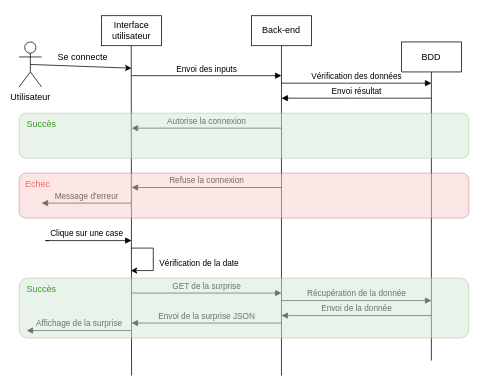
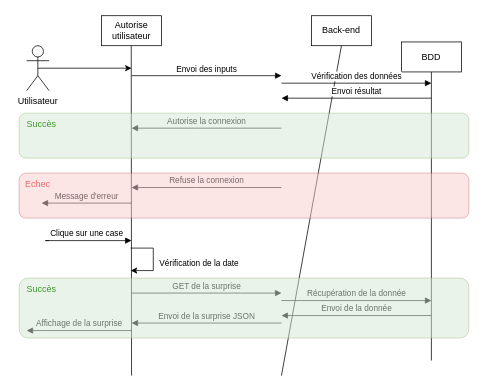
node "Interface utilisateur": label "Interface utilisateur" -> "Autorise utilisateur"
node "Back-end": moved (282, 30) -> (342, 30)
node "Se connecte": removed
node "Utilisateur": moved (30, 64) -> (38, 68)
